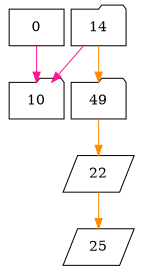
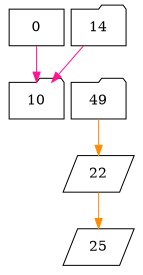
edge "14" -> "49": removed
